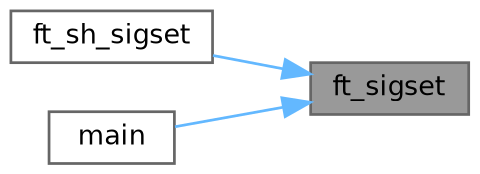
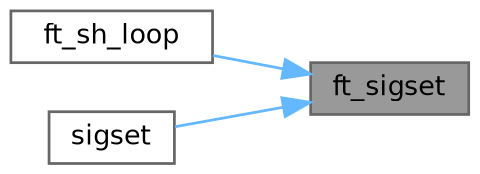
node "ft_sh_sigset": label "ft_sh_sigset" -> "ft_sh_loop"
node "main": label "main" -> "sigset"
